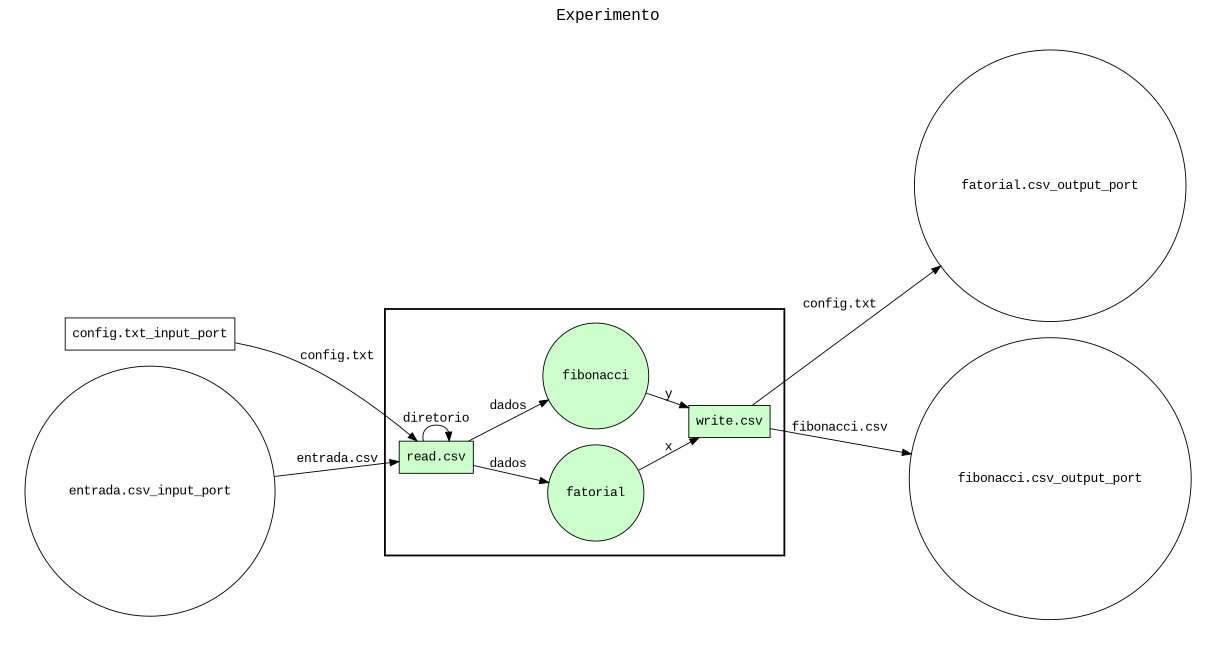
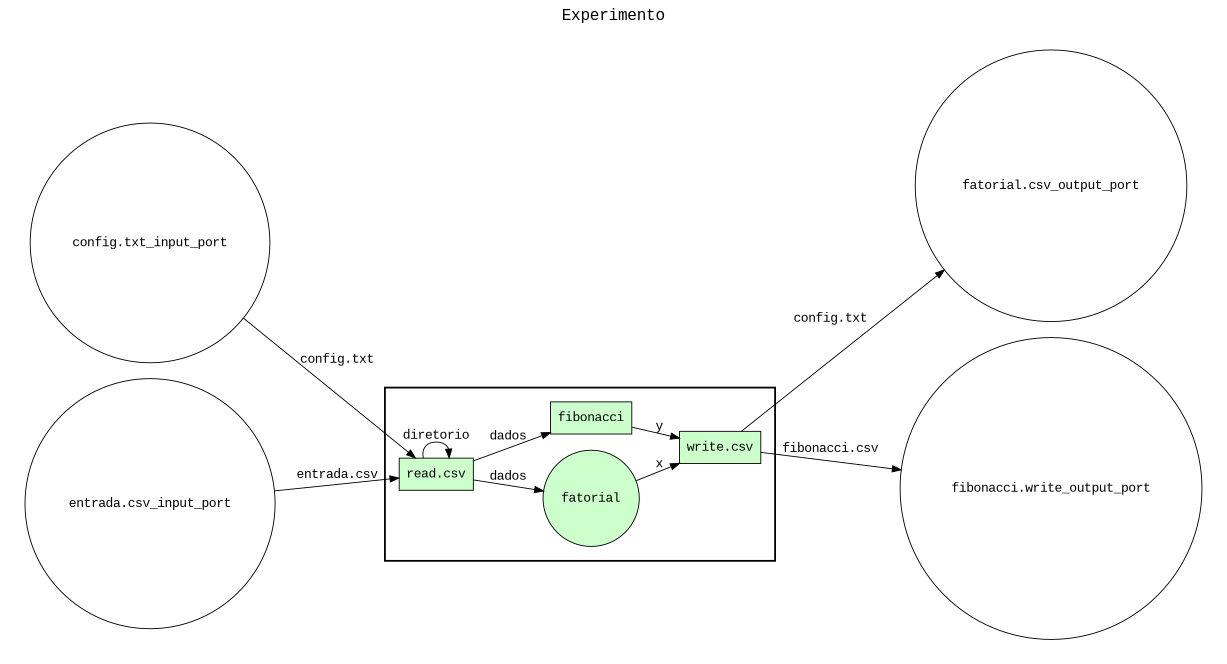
node "config.txt_input_port": shape box -> circle
node "fibonacci": shape circle -> box
node "fibonacci.csv_output_port": label "fibonacci.csv_output_port" -> "fibonacci.write_output_port"
